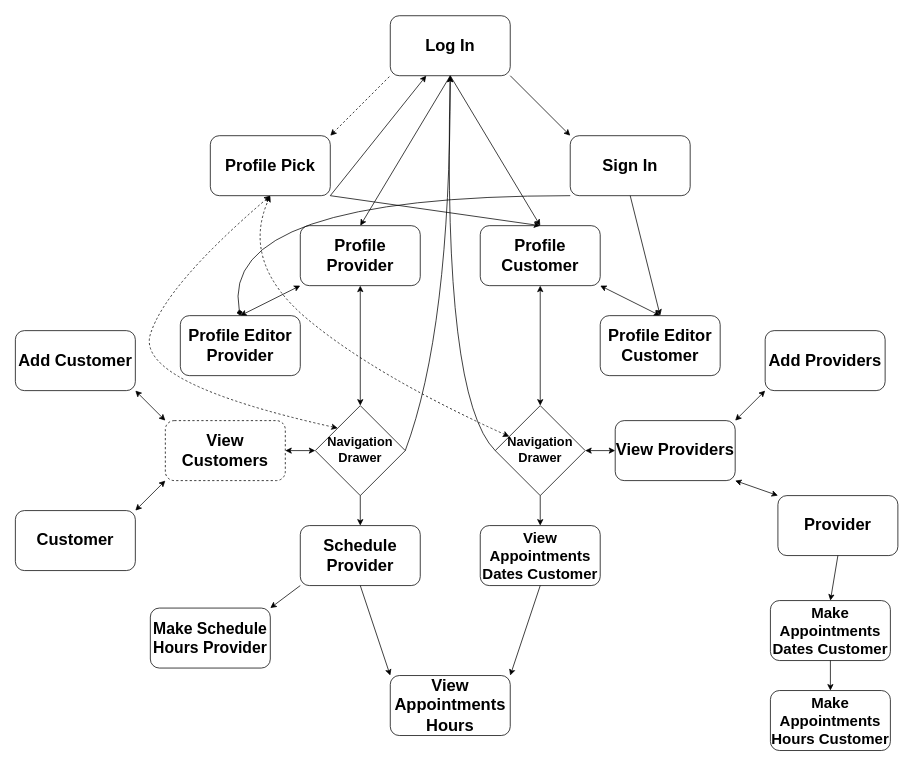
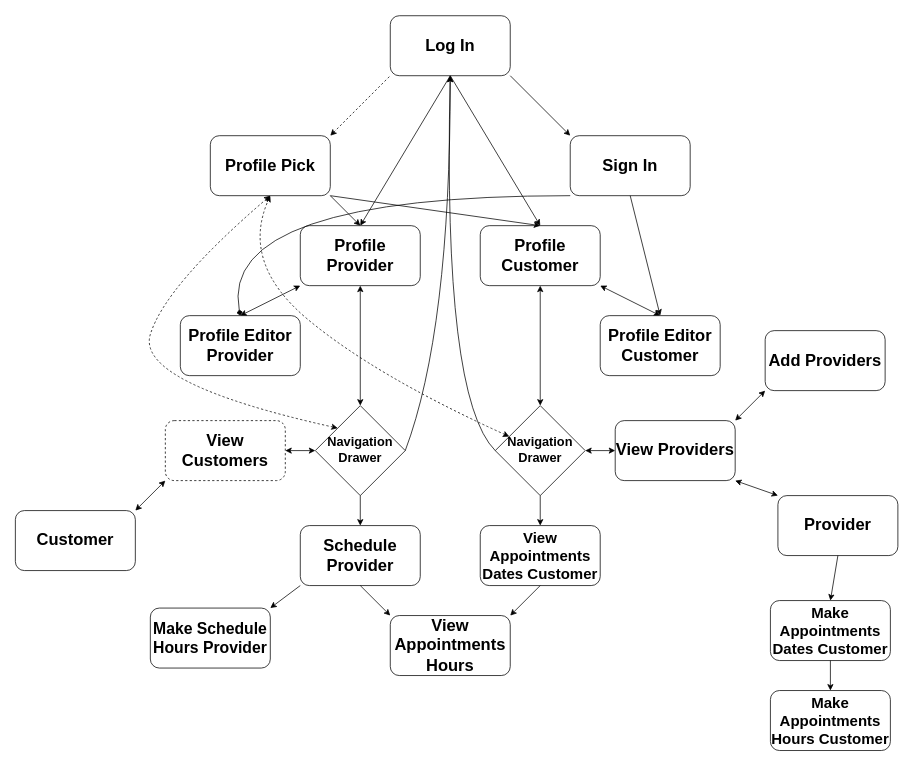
edge "Profile Pick" -> "Log In": now "Profile Pick" -> "Profile Provider"
node "Add Customer": removed
edge "Add Customer" -- "View Customers": removed
node "View Appointments Hours": moved (450, 705) -> (450, 645)
